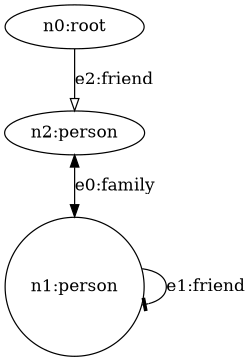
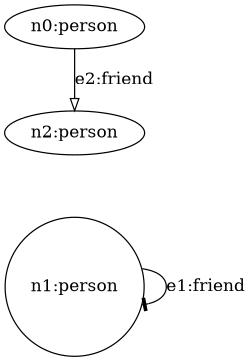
node "n0:root": label "n0:root" -> "n0:person"
edge "n2:person" -- "n1:person": removed, label "e0:family"
